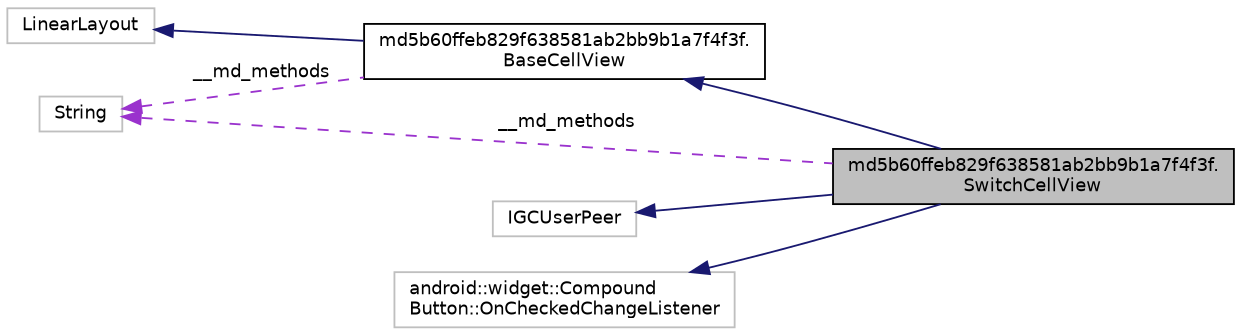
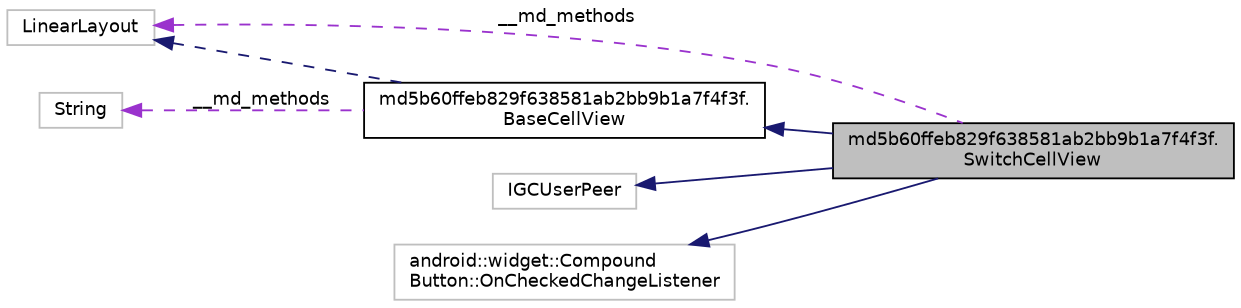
edge "md5b60ffeb829f638581ab2bb9b1a7f4f3f. BaseCellView" -> "LinearLayout": style solid -> dashed
edge "md5b60ffeb829f638581ab2bb9b1a7f4f3f. SwitchCellView" -> "String": now "md5b60ffeb829f638581ab2bb9b1a7f4f3f. SwitchCellView" -> "LinearLayout"
